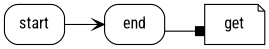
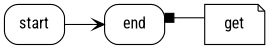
edge "end" -> "get": reversed
